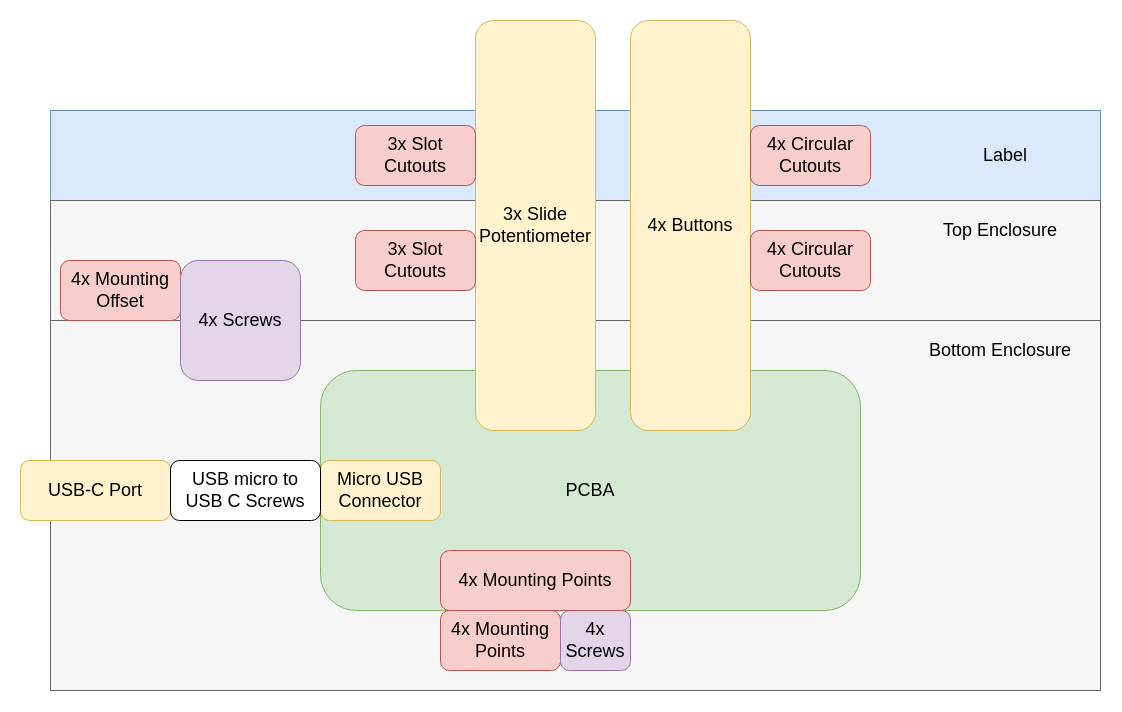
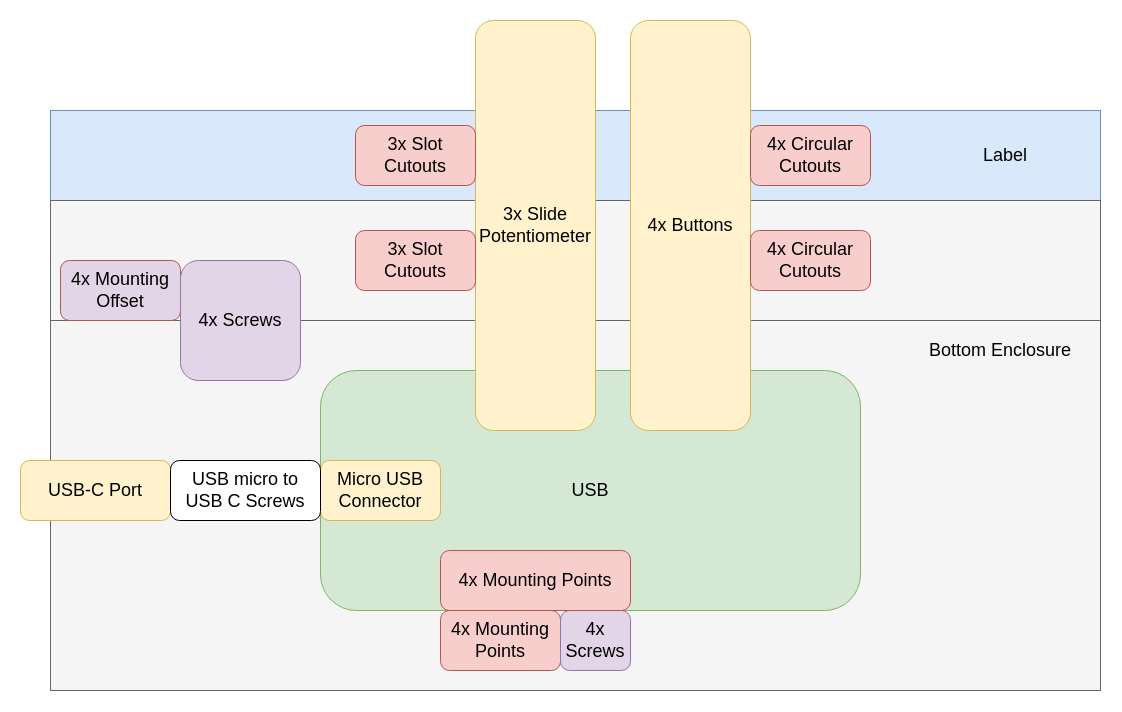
node "Top Enclosure": removed
node "4x Mounting Offset": fillcolor #f8cecc -> #e1d5e7
node "PCBA": label "PCBA" -> "USB"
